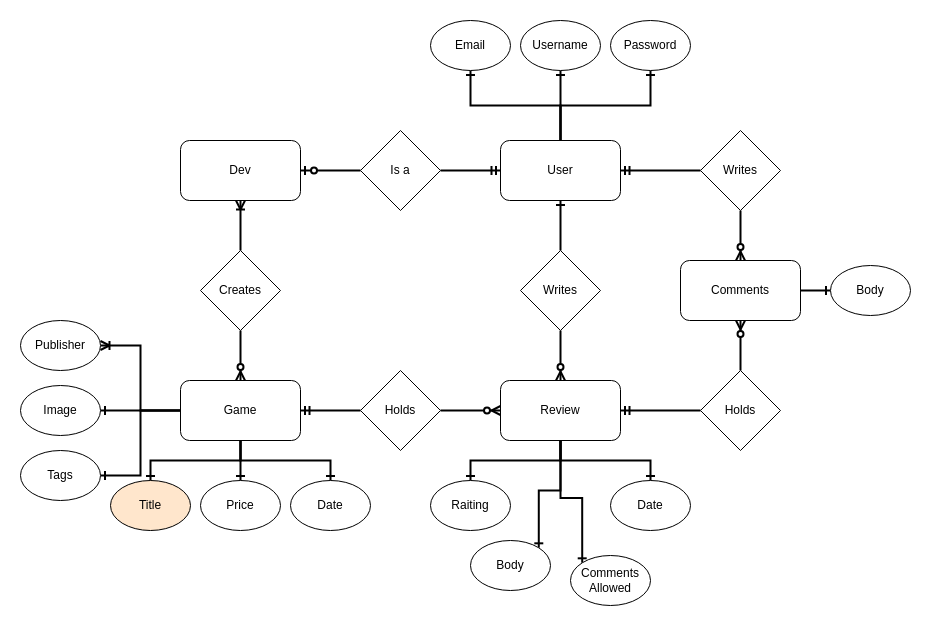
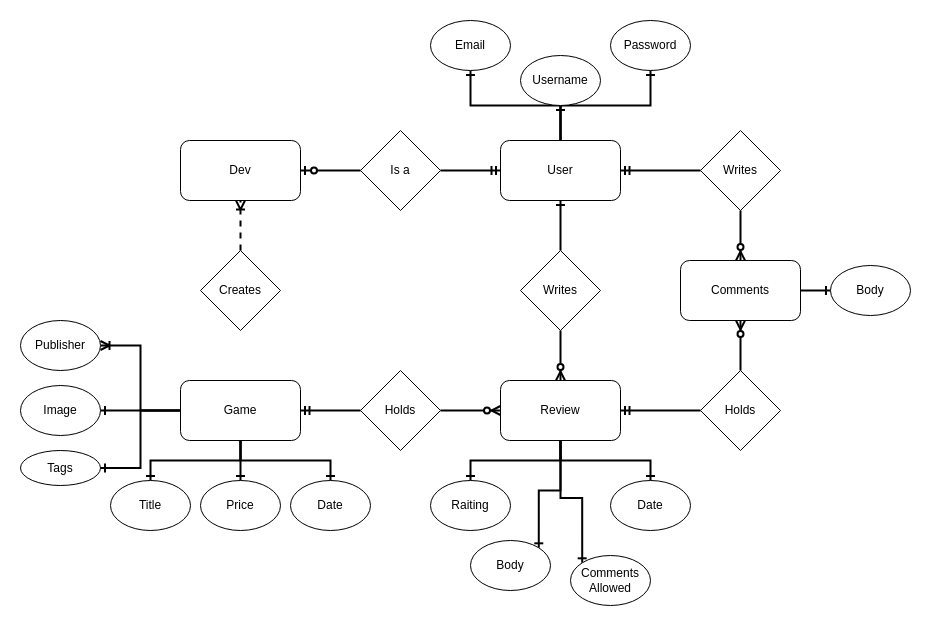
node "Username": moved (561, 46) -> (561, 81)
edge "Creates" -> "Dev": style solid -> dashed
edge "Creates" -> "Game": removed
node "Tags": size 80x50 -> 80x35
node "Title": fillcolor #ffe6cc -> #ffffff
